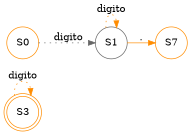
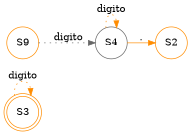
node "S0": label "S0" -> "S9"
node "S1": label "S1" -> "S4"
node "S7": label "S7" -> "S2"
